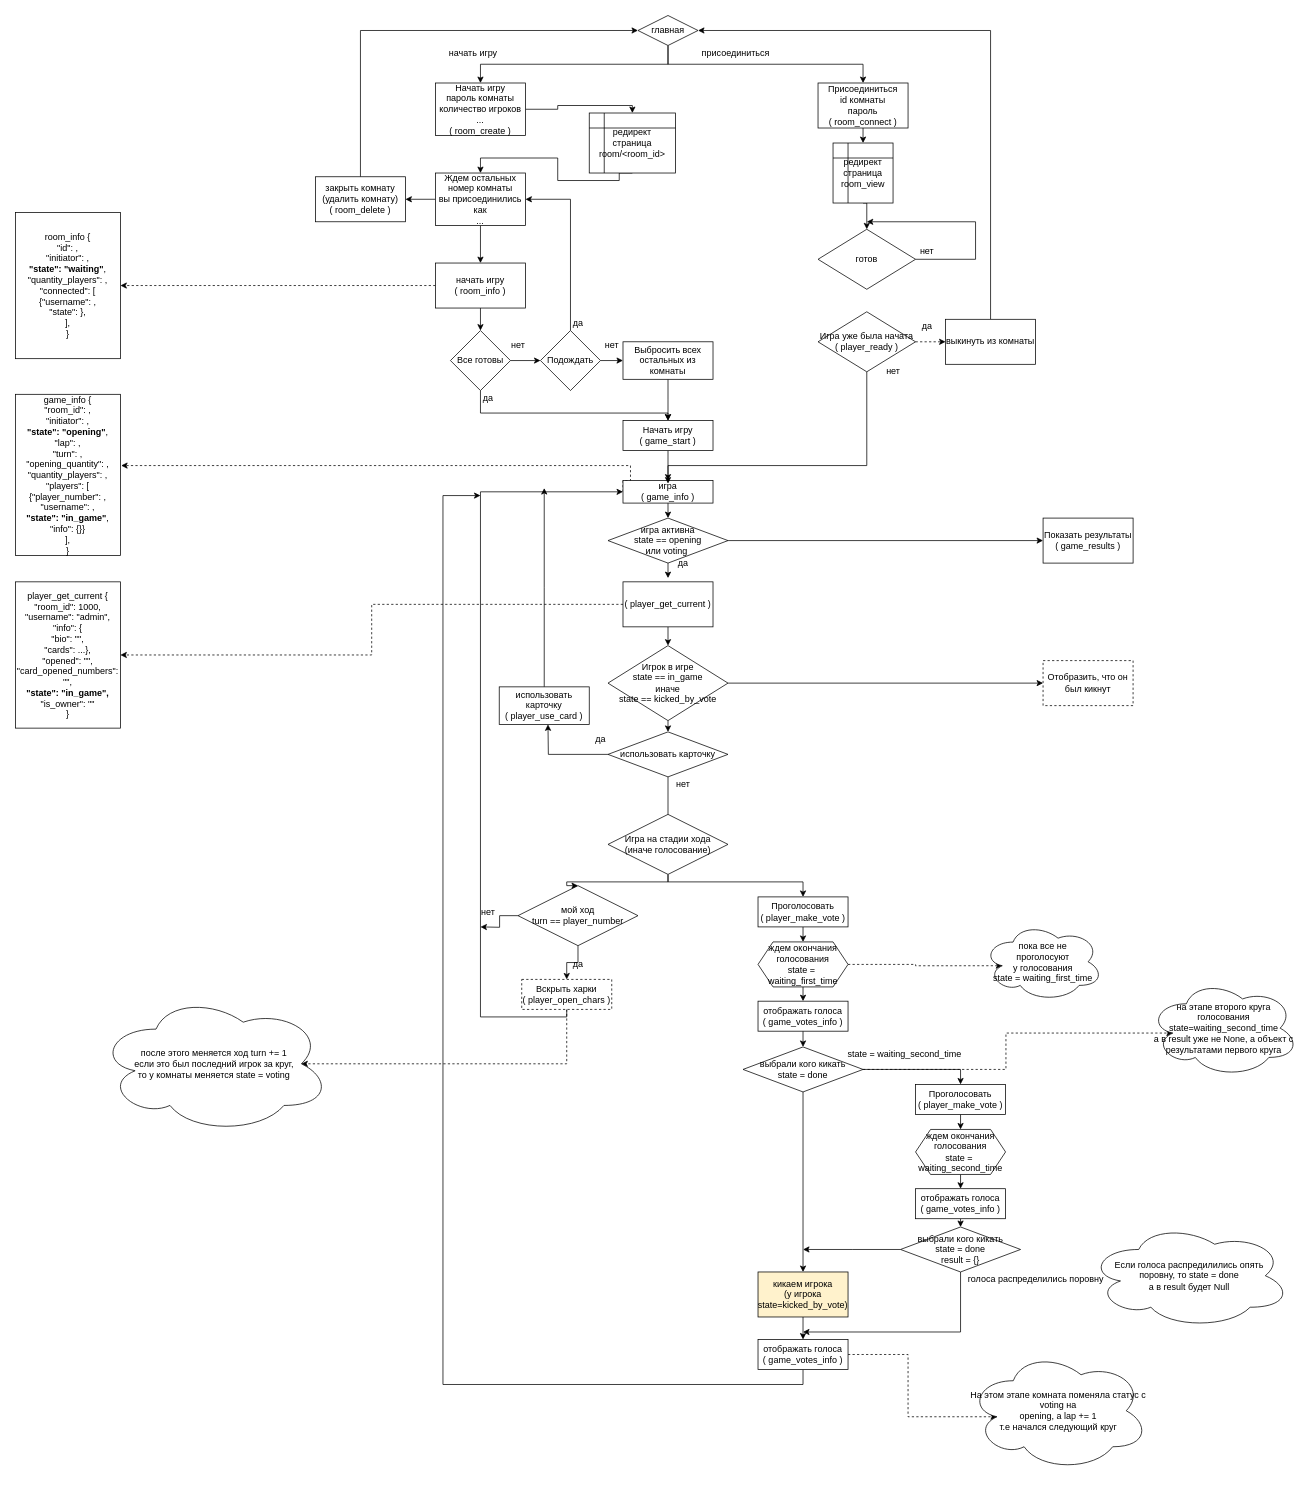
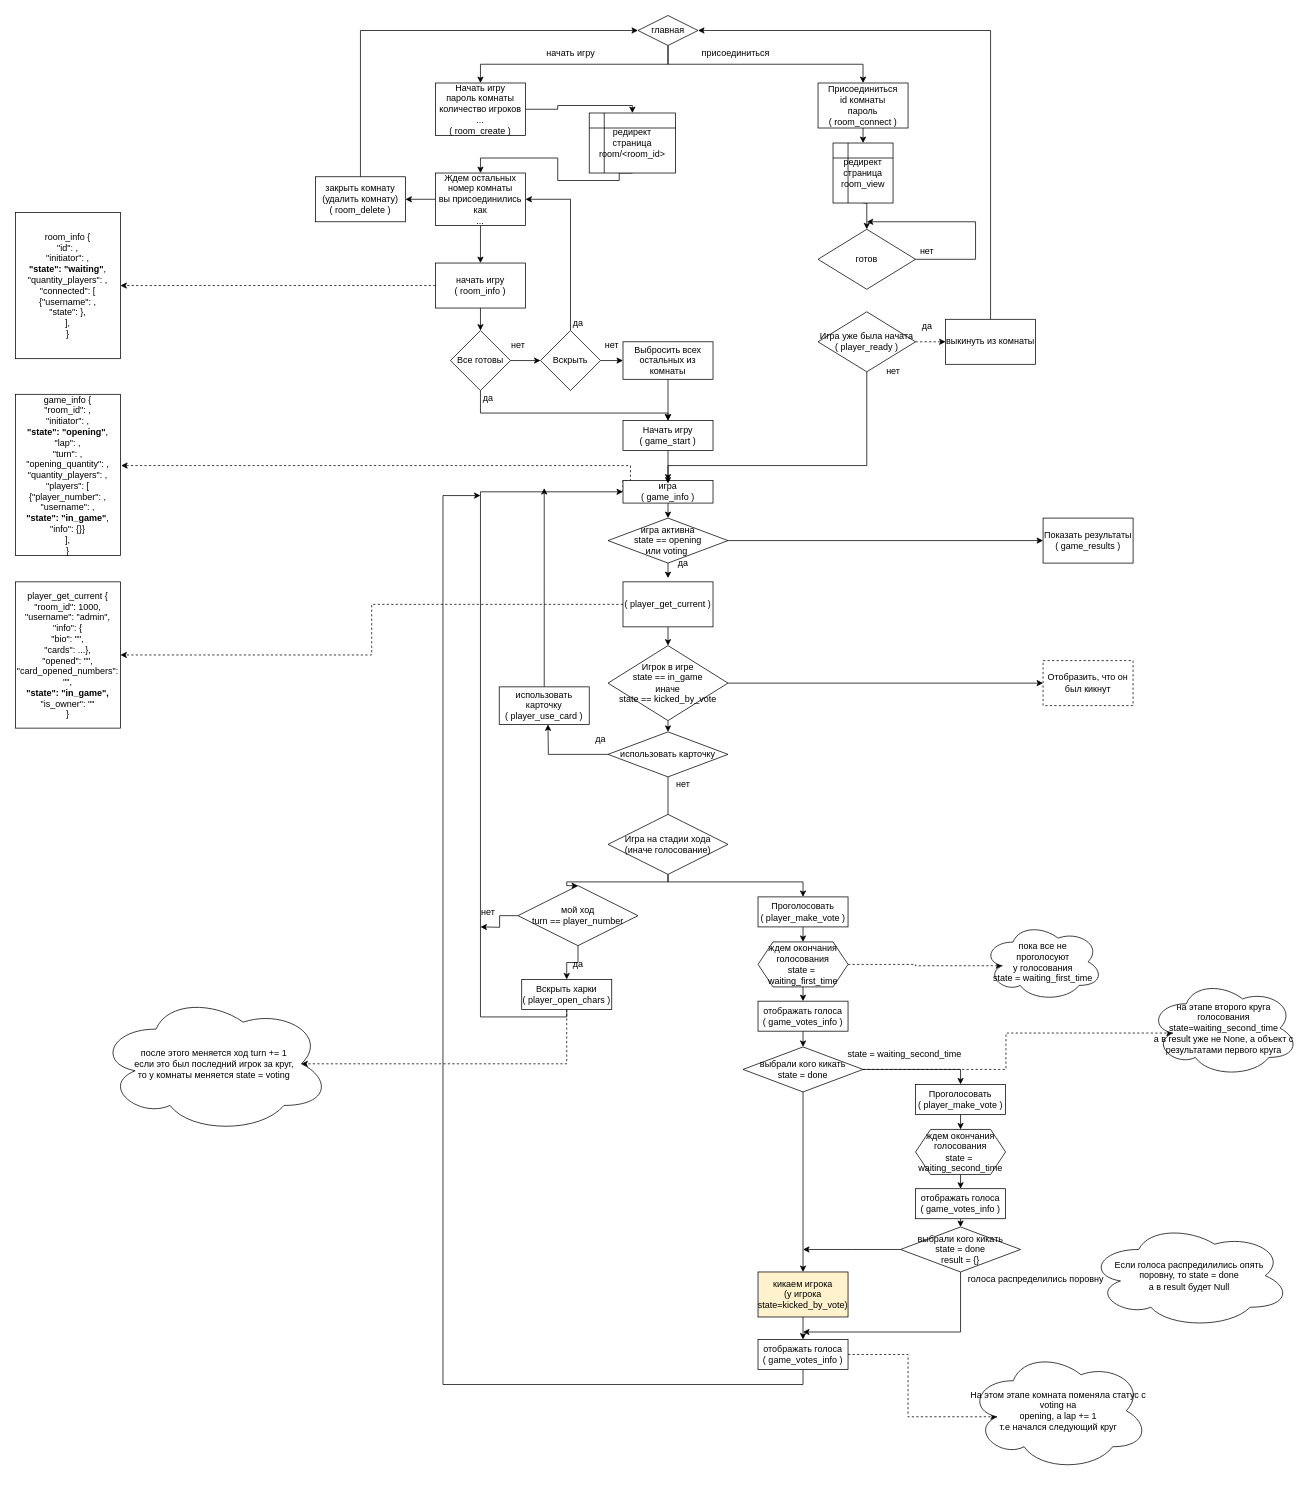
node "начать игру": moved (473, 53) -> (570, 53)
node "Подождать": label "Подождать" -> "Вскрыть"
node "Вскрыть харки ( player_open_chars )": style dashed -> solid
